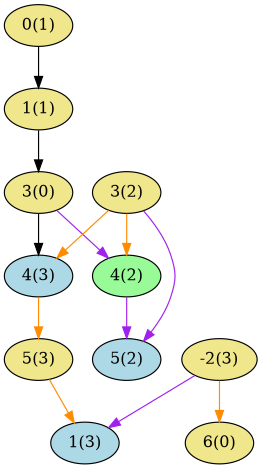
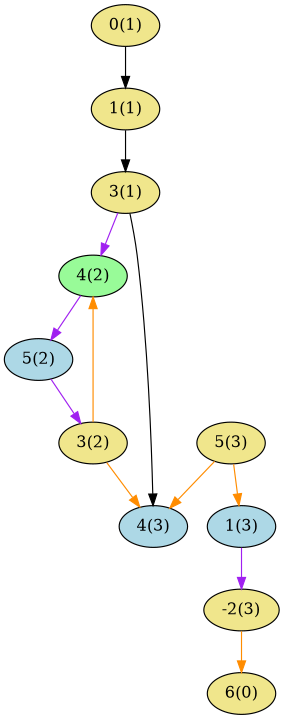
node "3(0)": label "3(0)" -> "3(1)"
edge "3(2)" -> "5(2)": reversed
edge "4(3)" -> "5(3)": reversed
edge "-2(3)" -> "1(3)": reversed
